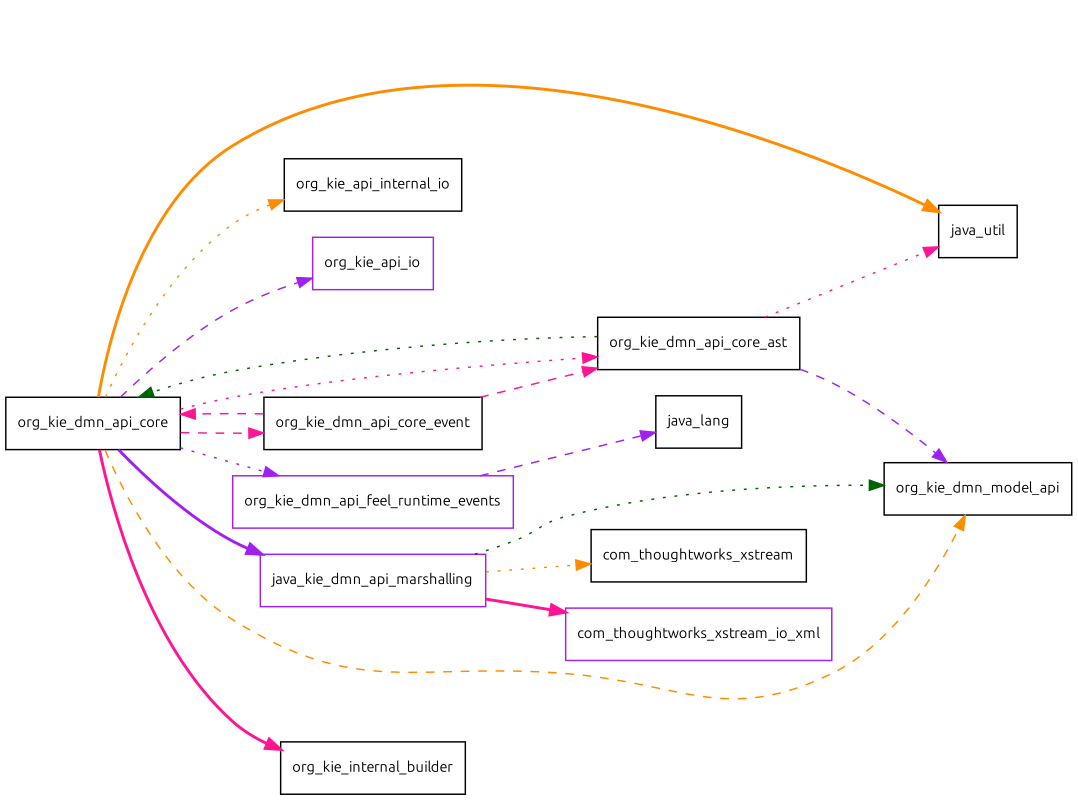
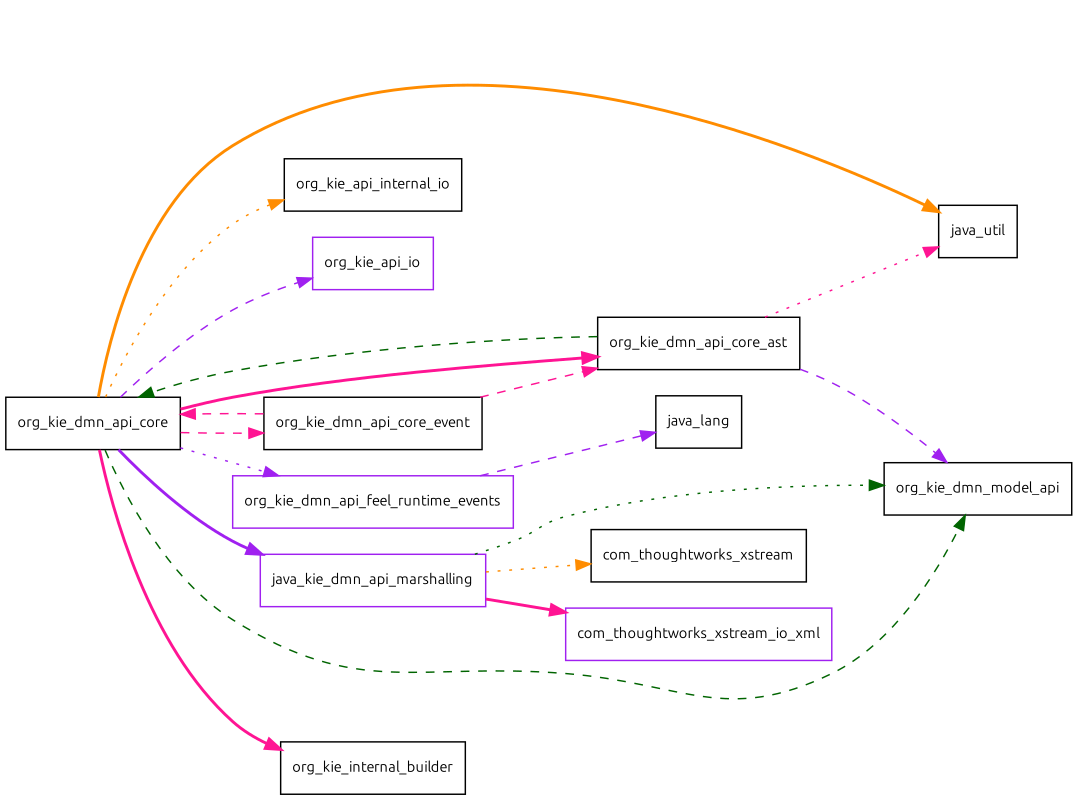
edge "org_kie_dmn_api_core_ast" -> "org_kie_dmn_api_core": style dotted -> dashed
edge "org_kie_dmn_api_core" -> "org_kie_dmn_api_core_ast": style dotted -> bold
edge "org_kie_dmn_api_core" -> "org_kie_dmn_model_api": color darkorange -> darkgreen
